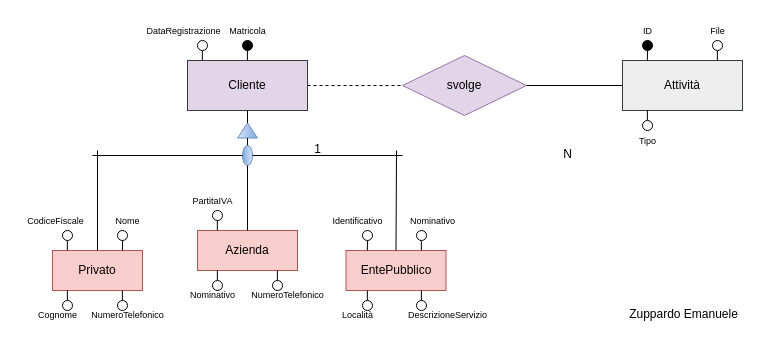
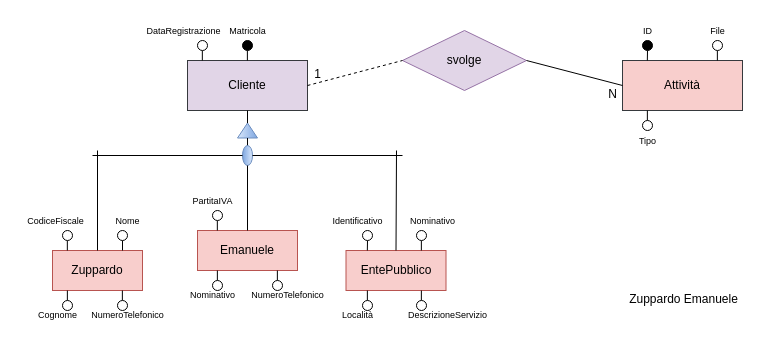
node "svolge": moved (465, 86) -> (465, 61)
node "Attività": fillcolor #eeeeee -> #f8cecc
node "1": moved (318, 150) -> (318, 75)
node "N": moved (568, 155) -> (613, 95)
node "Azienda": label "Azienda" -> "Emanuele"
node "Privato": label "Privato" -> "Zuppardo"
node "Zuppardo Emanuele": moved (683, 315) -> (683, 300)
